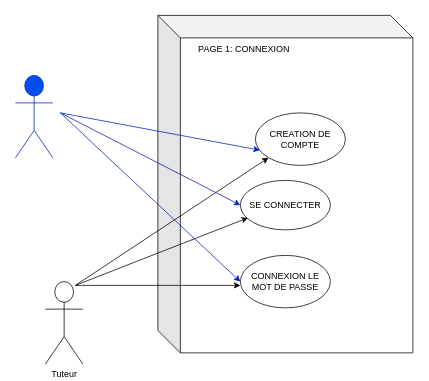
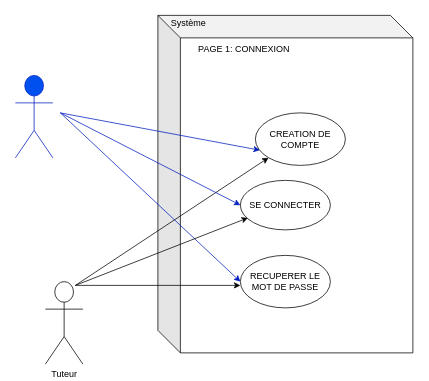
node "Système": added
node "CONNEXION LE MOT DE PASSE": label "CONNEXION LE MOT DE PASSE" -> "RECUPERER LE MOT DE PASSE"
